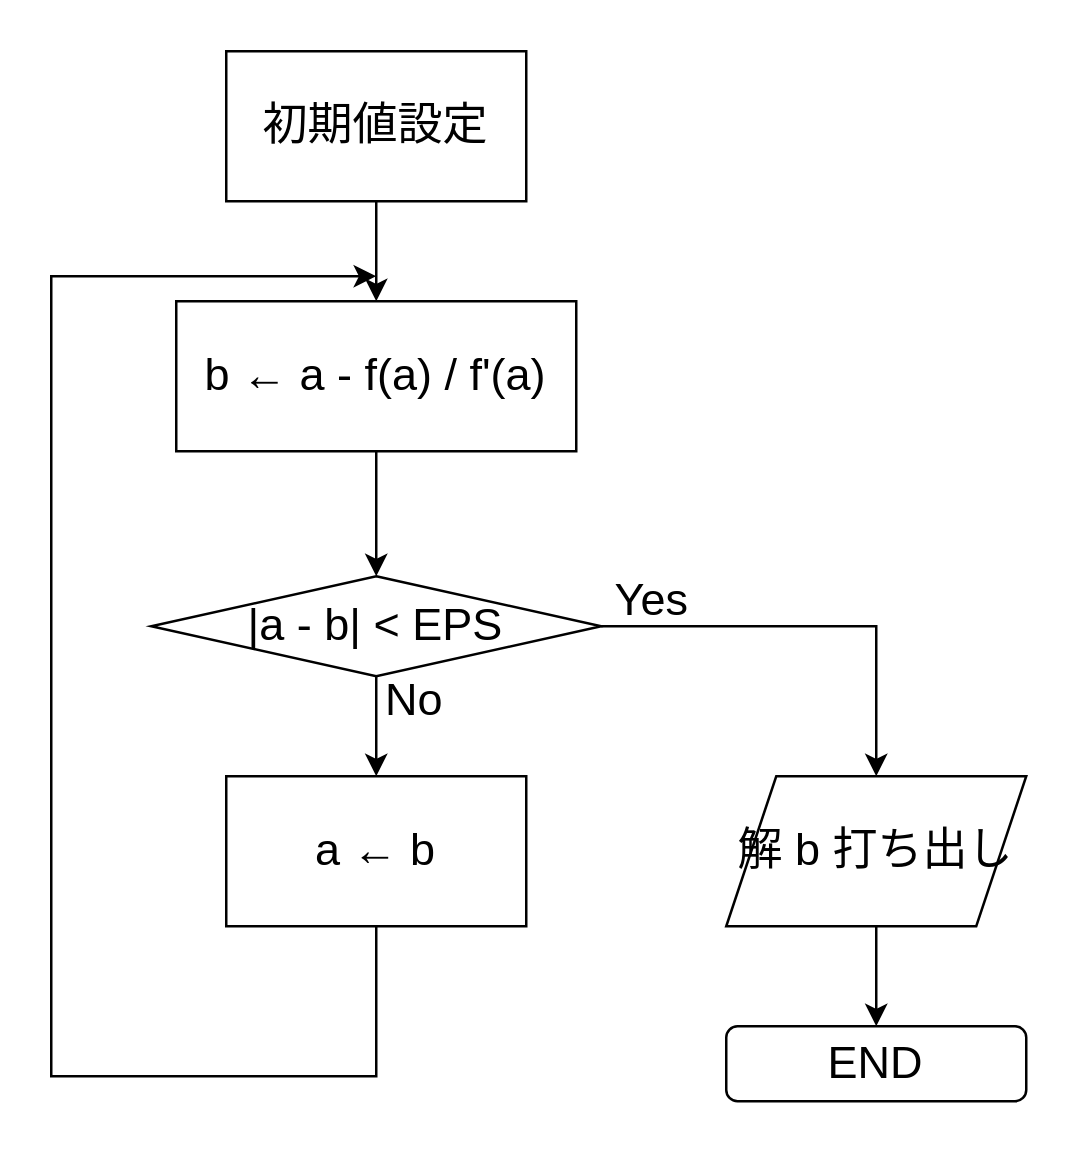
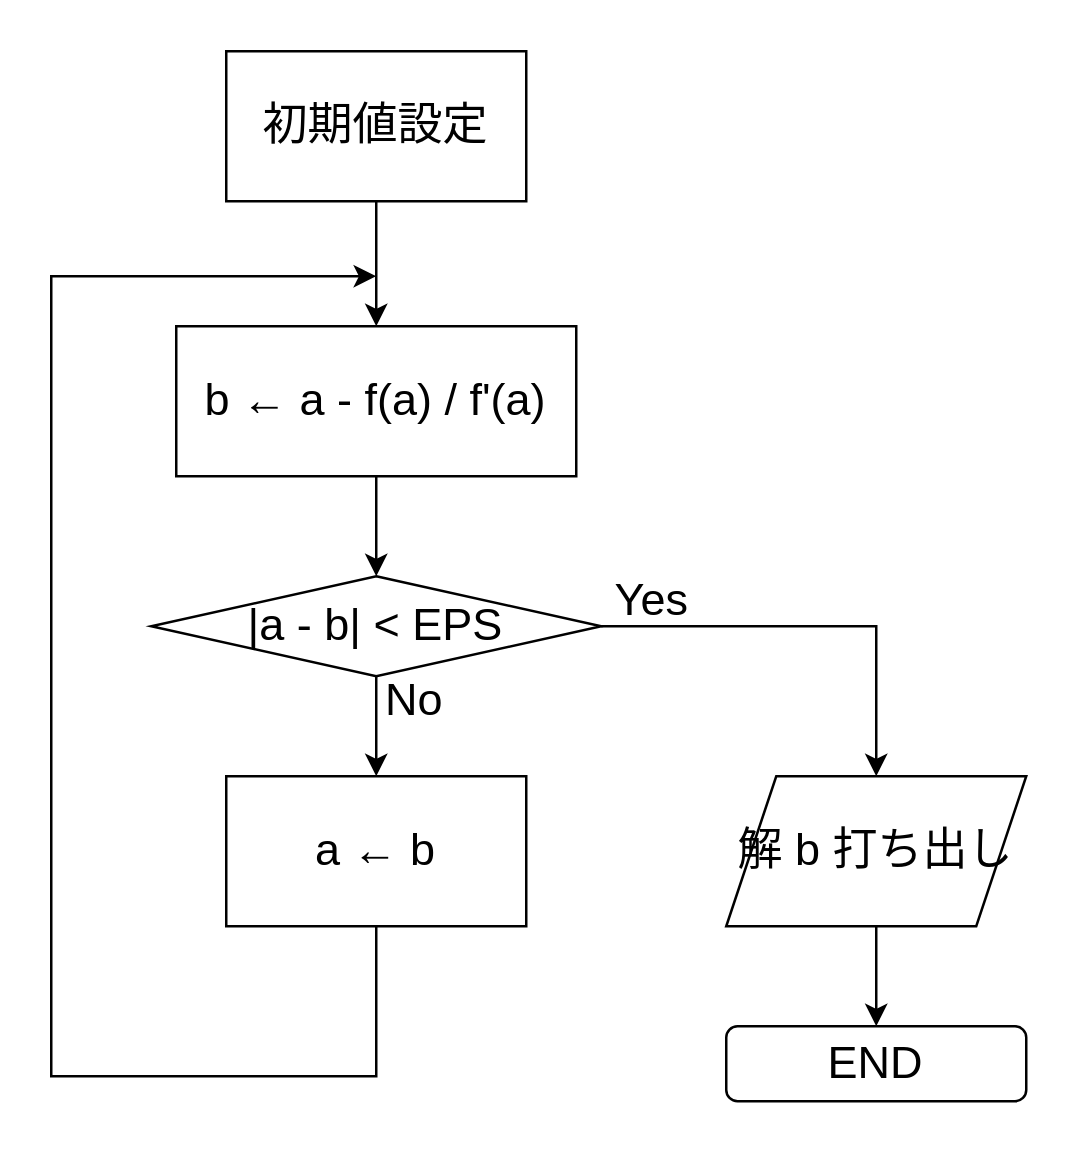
node "b ← a - f(a) / f'(a)": moved (376, 376) -> (376, 401)
